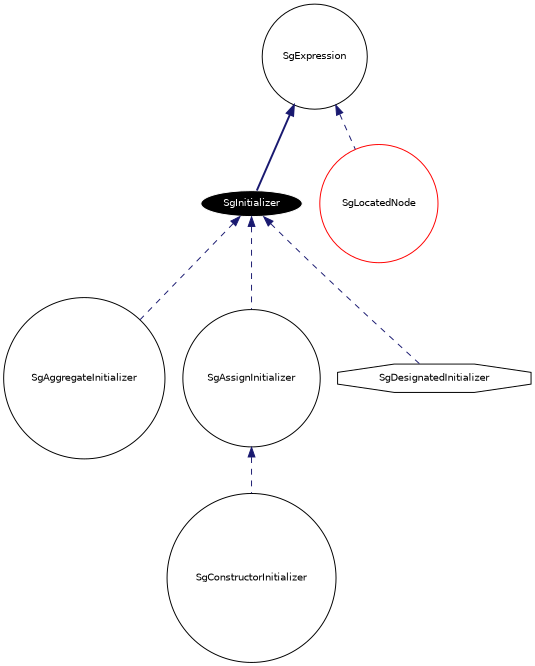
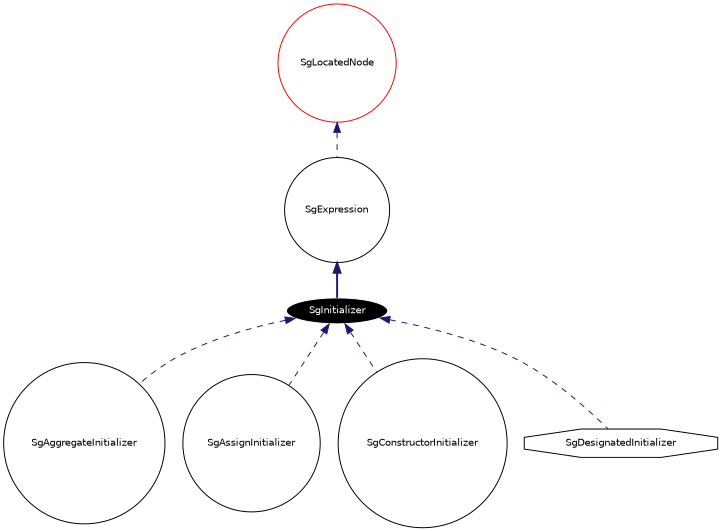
edge "SgLocatedNode" -> "SgExpression": reversed
edge "SgConstructorInitializer" -> "SgAssignInitializer": now "SgConstructorInitializer" -> "SgInitializer"
